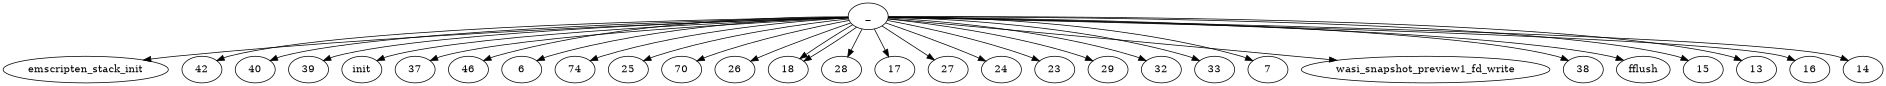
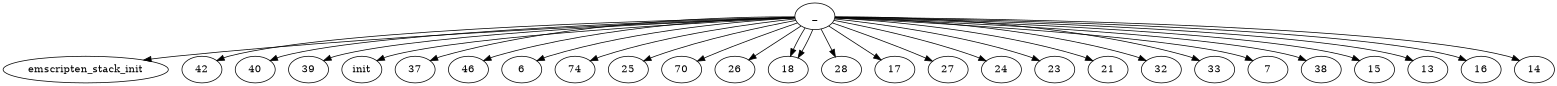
node "29": label "29" -> "21"
node "wasi_snapshot_preview1_fd_write": removed
node "fflush": removed
